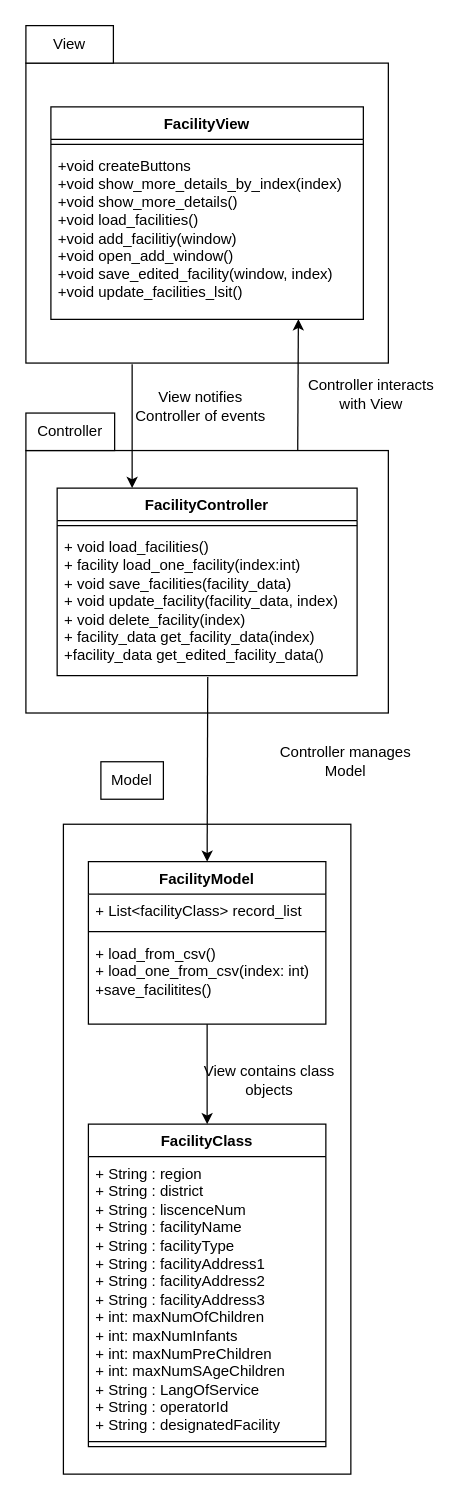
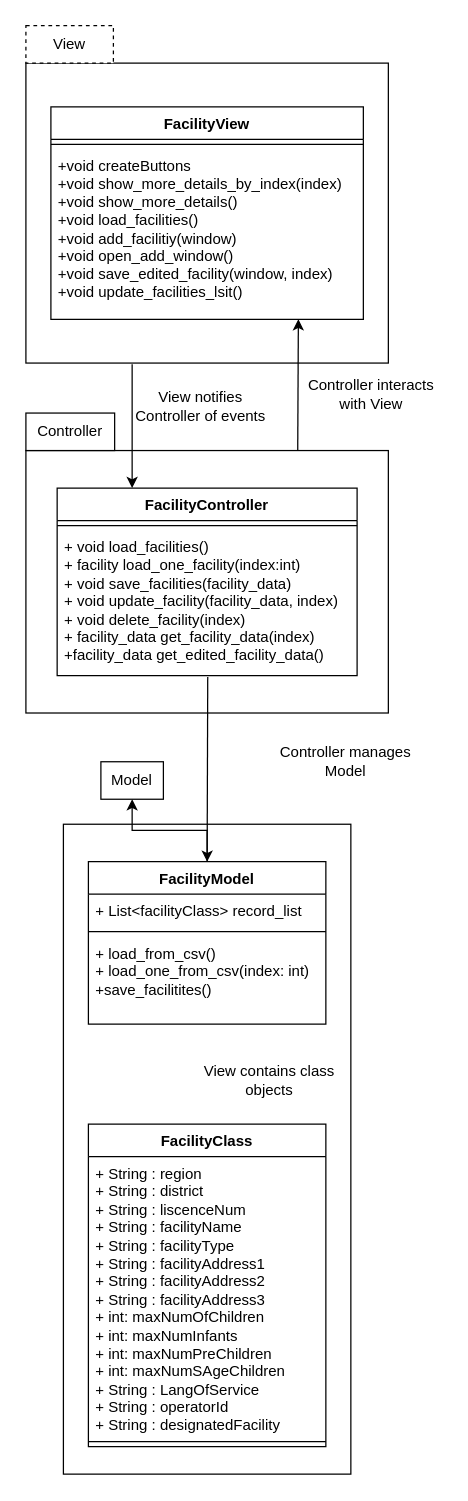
node "View": style solid -> dashed
edge "FacilityModel" -> "FacilityClass": now "FacilityModel" -> "Model"
